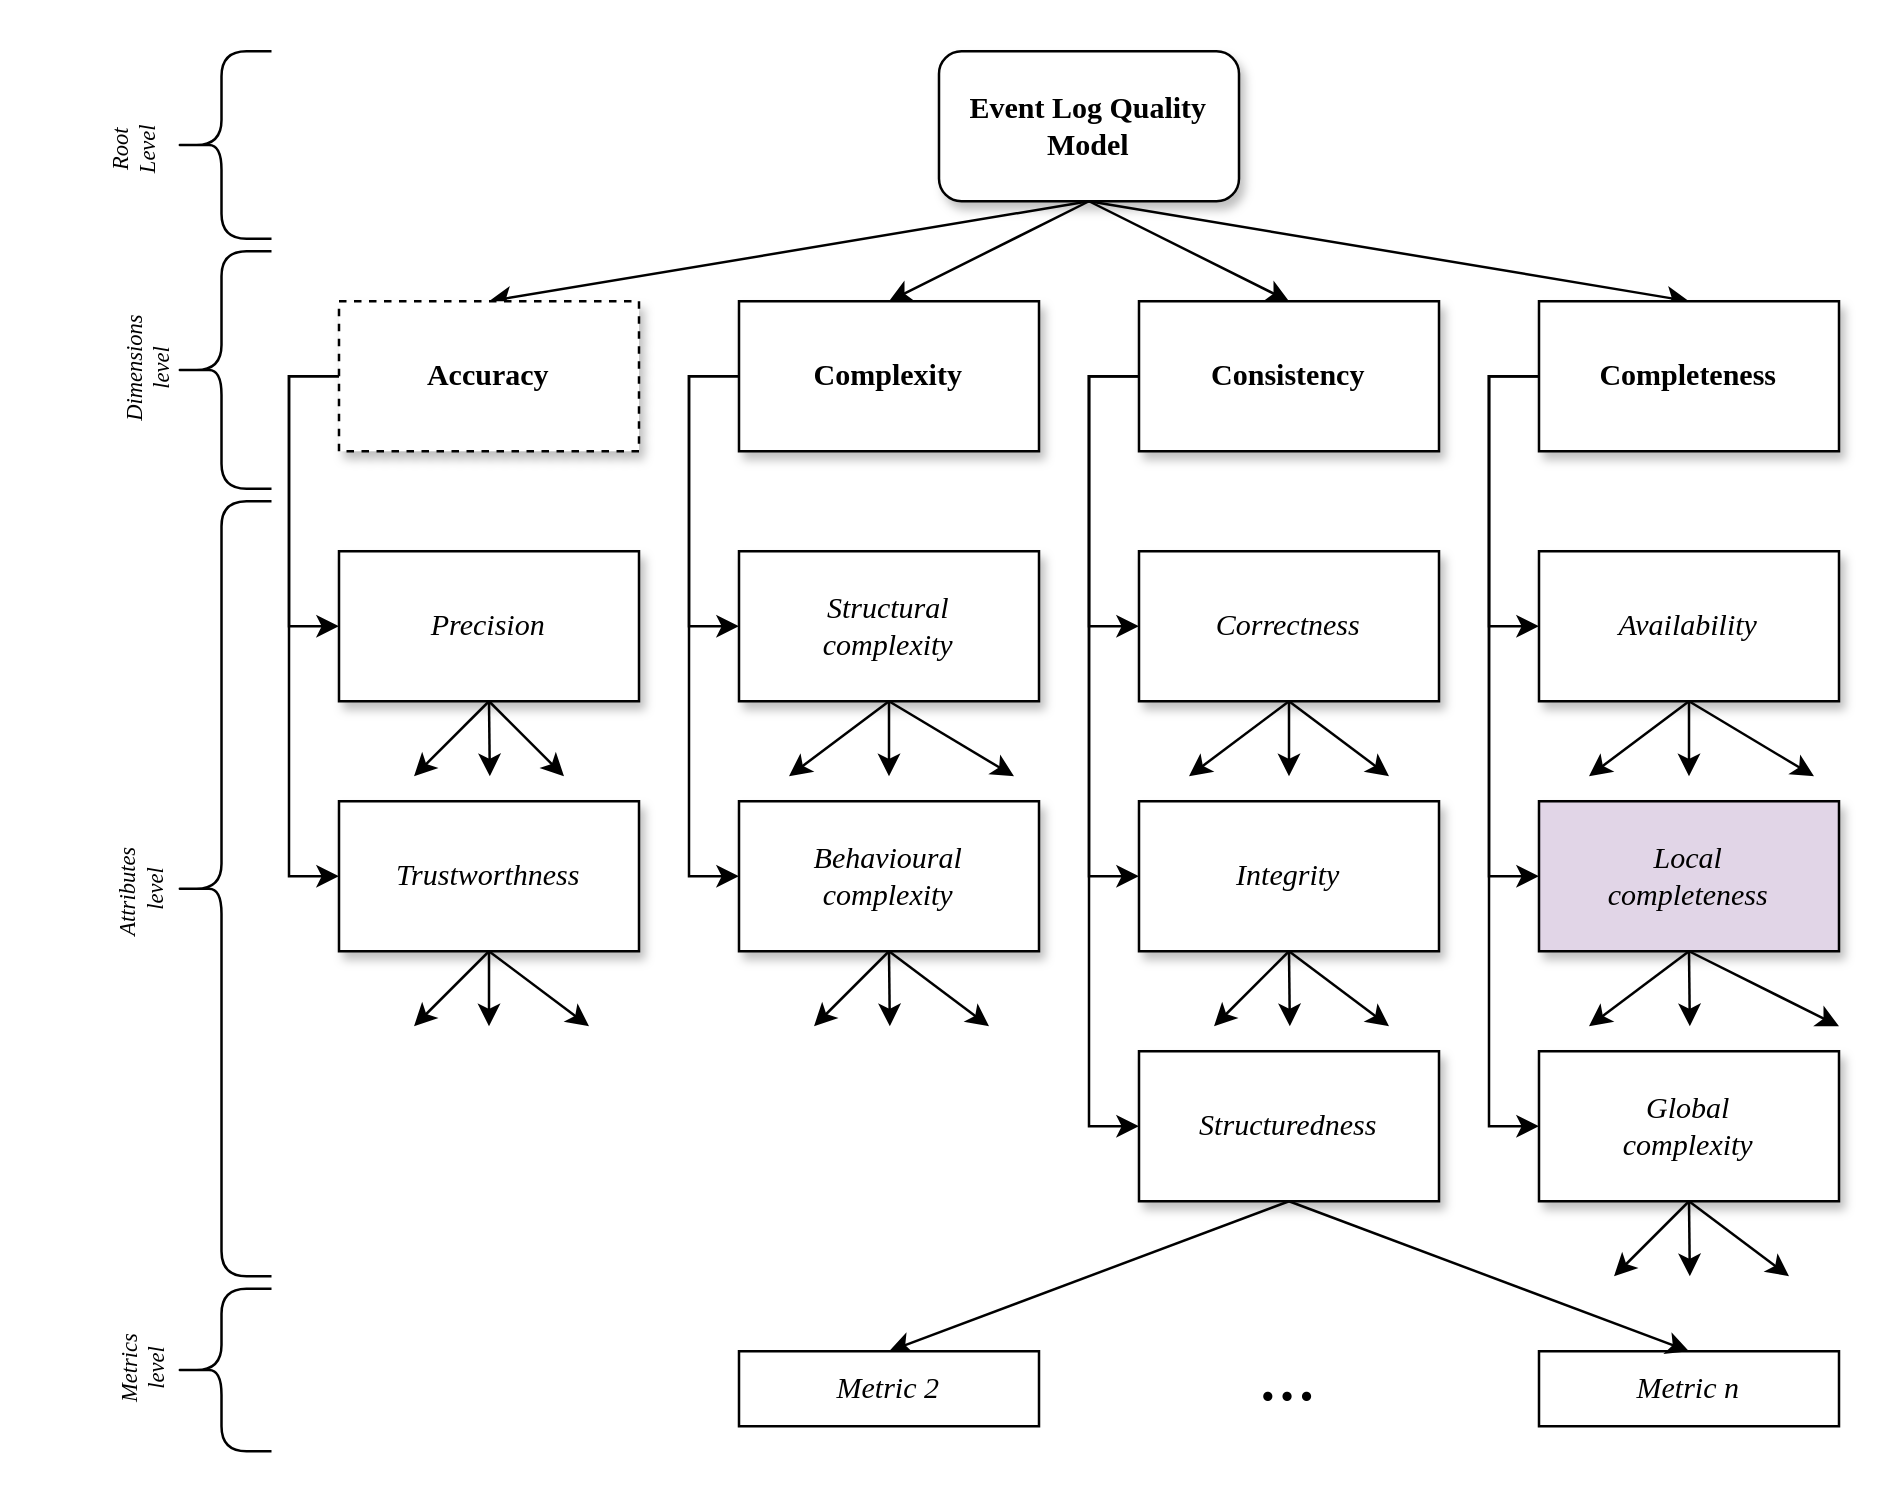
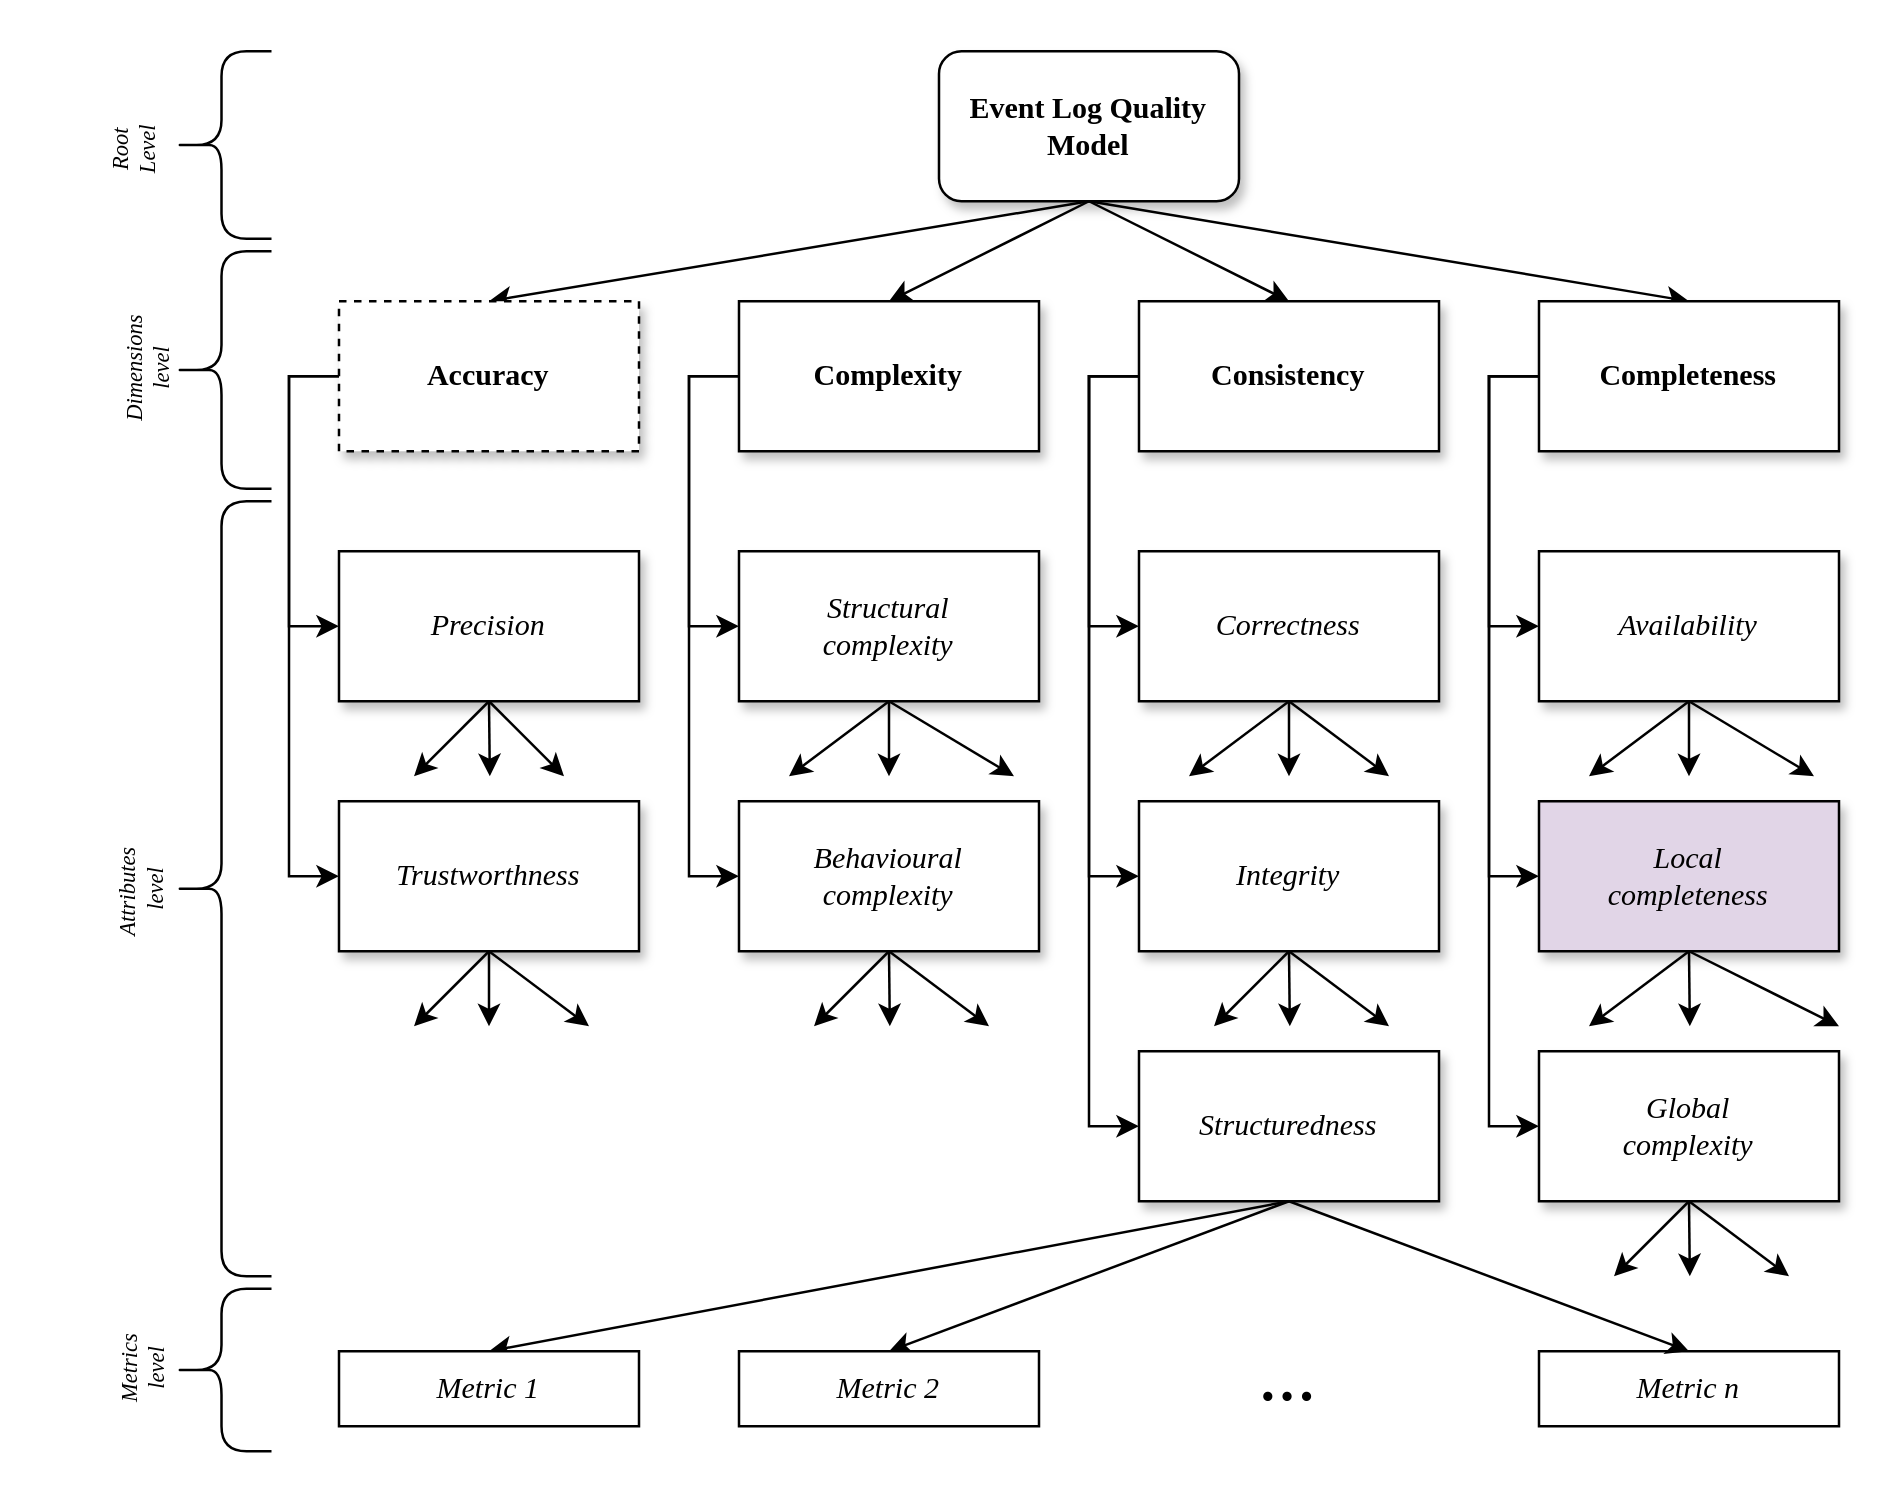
edge "Structuredness" -> "Metric 1": added
node "Metric 1": added
